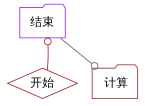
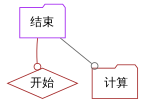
edge "开始" -> "结束": reversed
